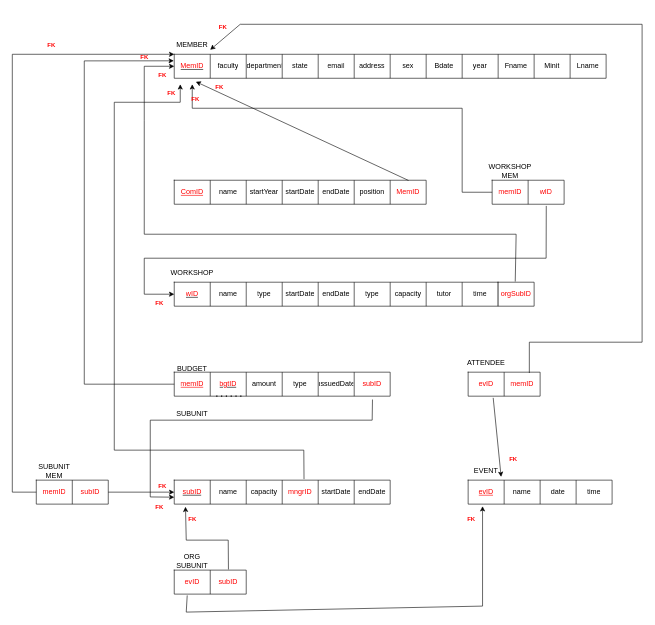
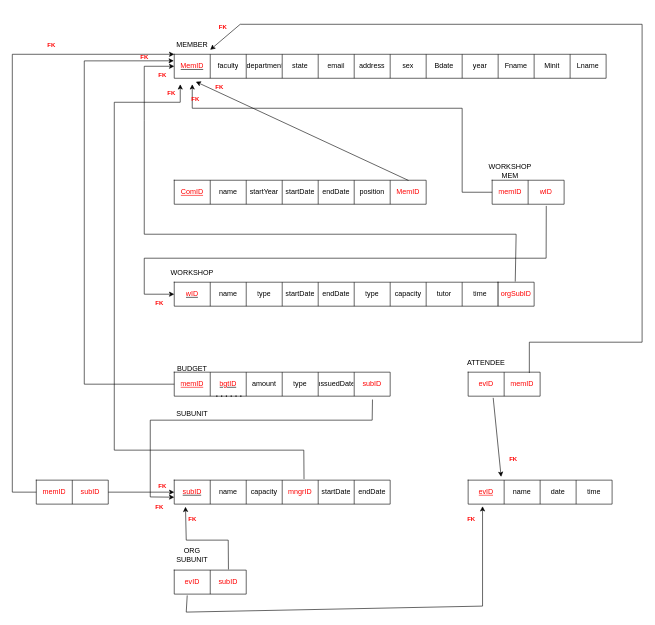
node "SUBUNIT MEM": removed
node "EVENT": removed
node "ORG SUBUNIT": moved (192, 561) -> (192, 555)
